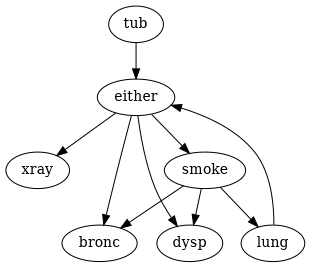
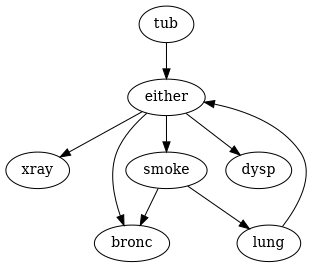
edge "smoke" -> "dysp": removed
